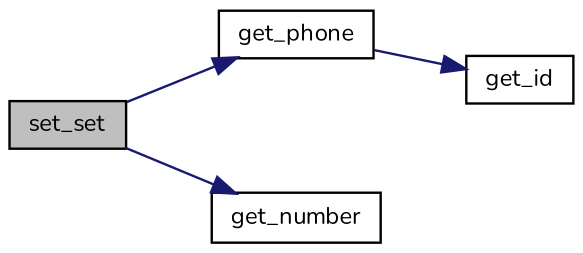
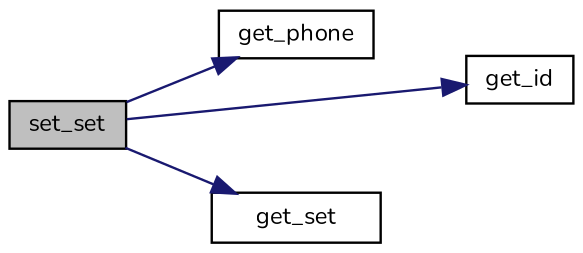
edge "get_phone" -> "get_id": now "set_set" -> "get_id"
node "get_number": label "get_number" -> "get_set"
